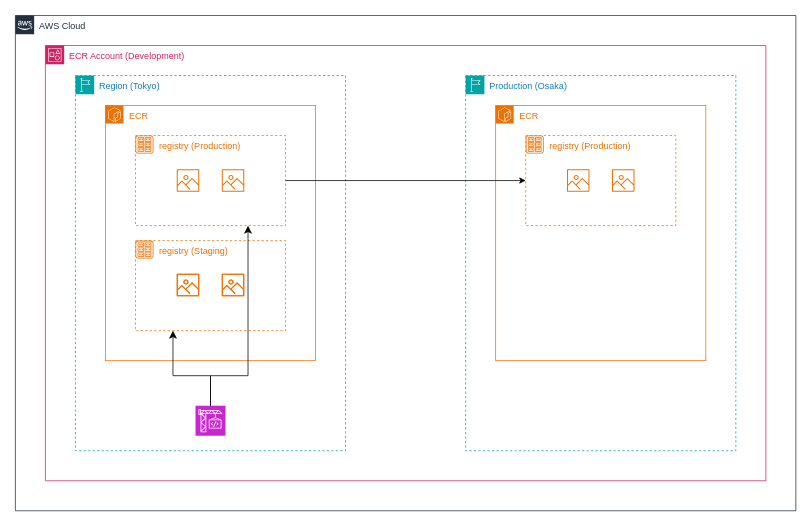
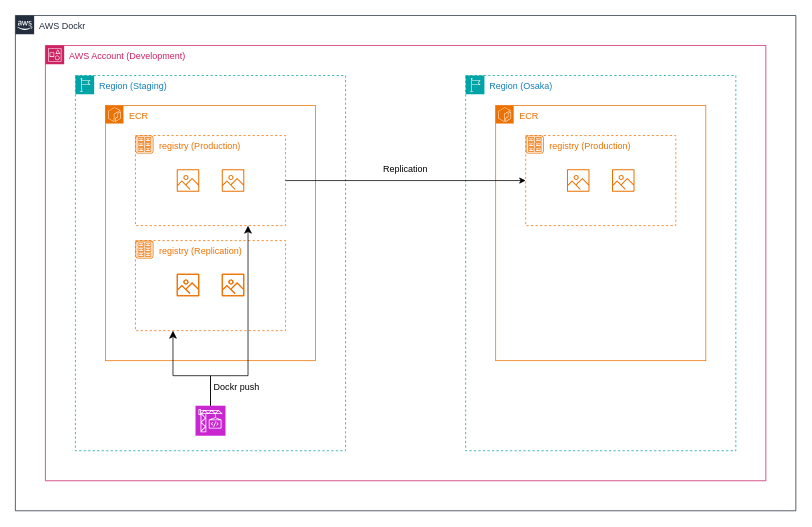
node "AWS Cloud": label "AWS Cloud" -> "AWS Dockr"
node "ECR Account (Development)": label "ECR Account (Development)" -> "AWS Account (Development)"
node "Region (Tokyo)": label "Region (Tokyo)" -> "Region (Staging)"
node "Production (Osaka)": label "Production (Osaka)" -> "Region (Osaka)"
node "Replication": added
node "registry (Staging)": label "registry (Staging)" -> "registry (Replication)"
node "Dockr push": added
